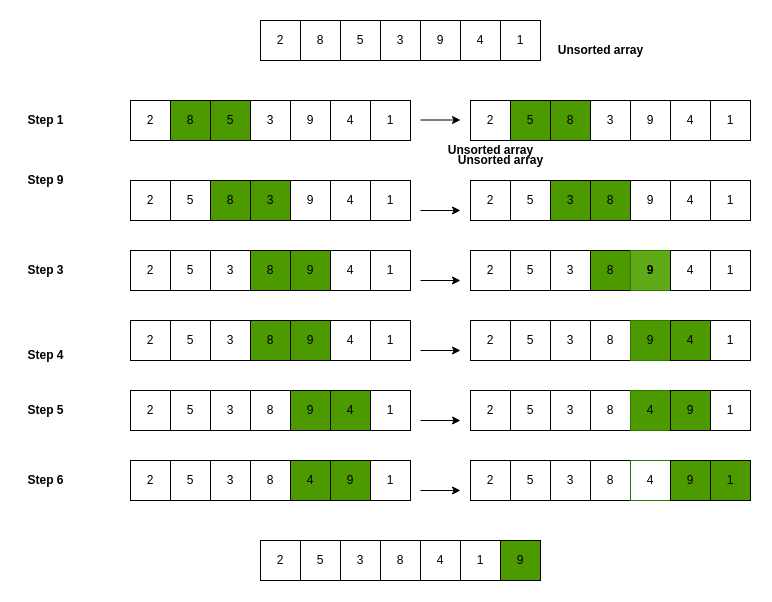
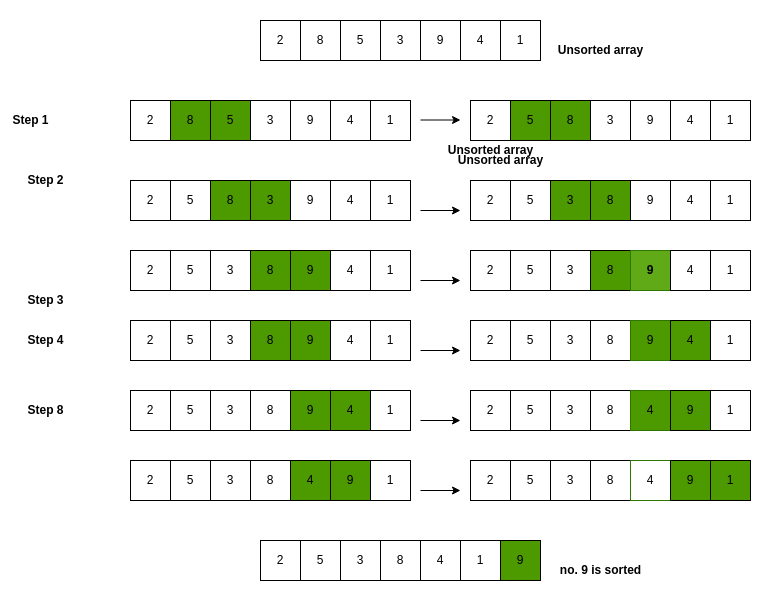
node "Step 1": moved (46, 121) -> (31, 121)
node "Step 9": label "Step 9" -> "Step 2"
node "Step 3": moved (46, 271) -> (46, 301)
node "Step 4": moved (46, 356) -> (46, 341)
node "Step 5": label "Step 5" -> "Step 8"
node "Step 6": removed
node "no. 9 is sorted": added
